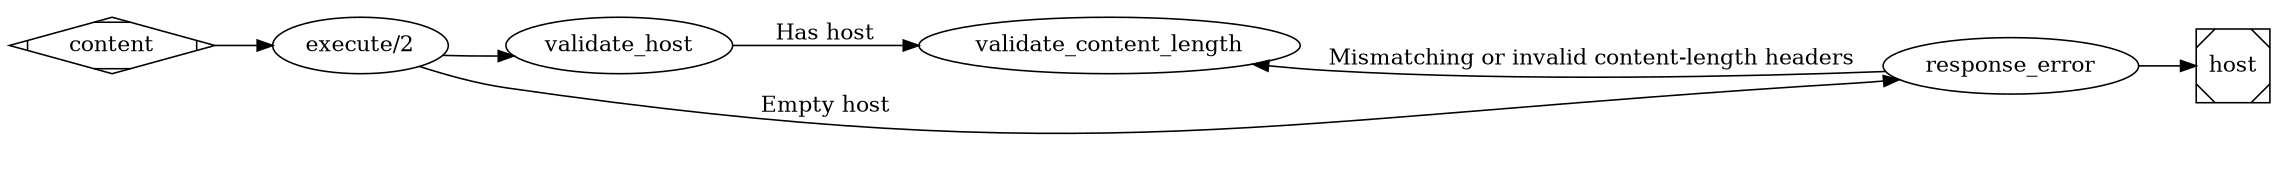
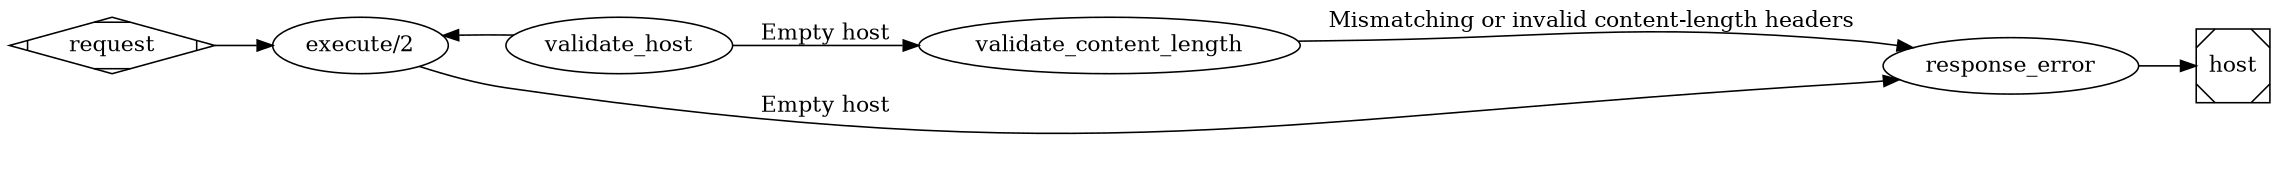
edge "validate_host" -> "validate_content_length": label "Has host" -> "Empty host"
node "content": label "content" -> "request"
edge "execute/2" -> "validate_host": reversed
edge "response_error" -> "validate_content_length": reversed
